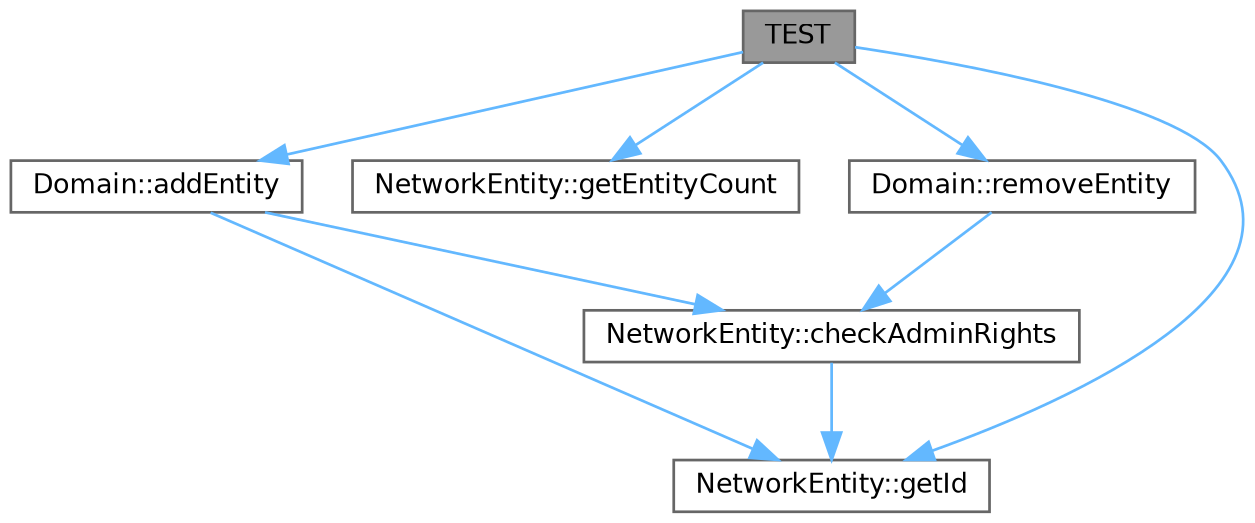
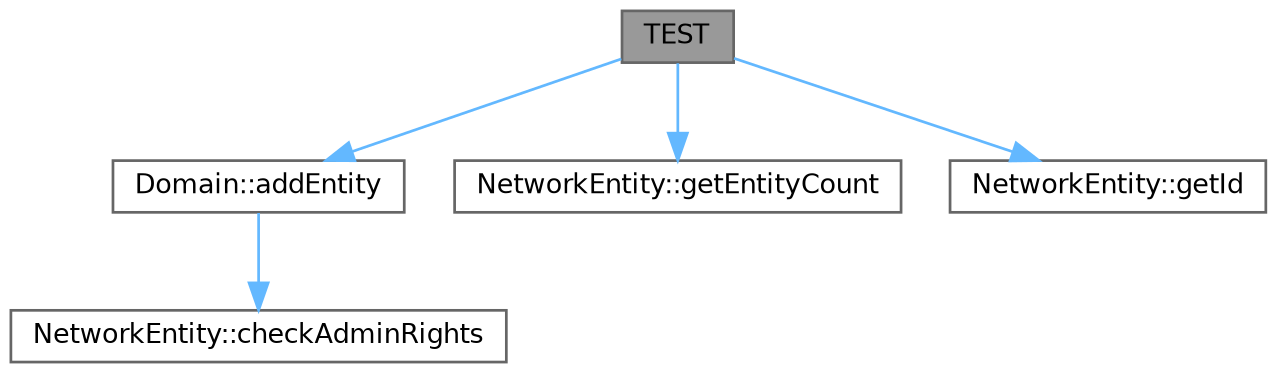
node "Domain::removeEntity": removed
edge "Domain::addEntity" -> "NetworkEntity::getId": removed
edge "NetworkEntity::checkAdminRights" -> "NetworkEntity::getId": removed
